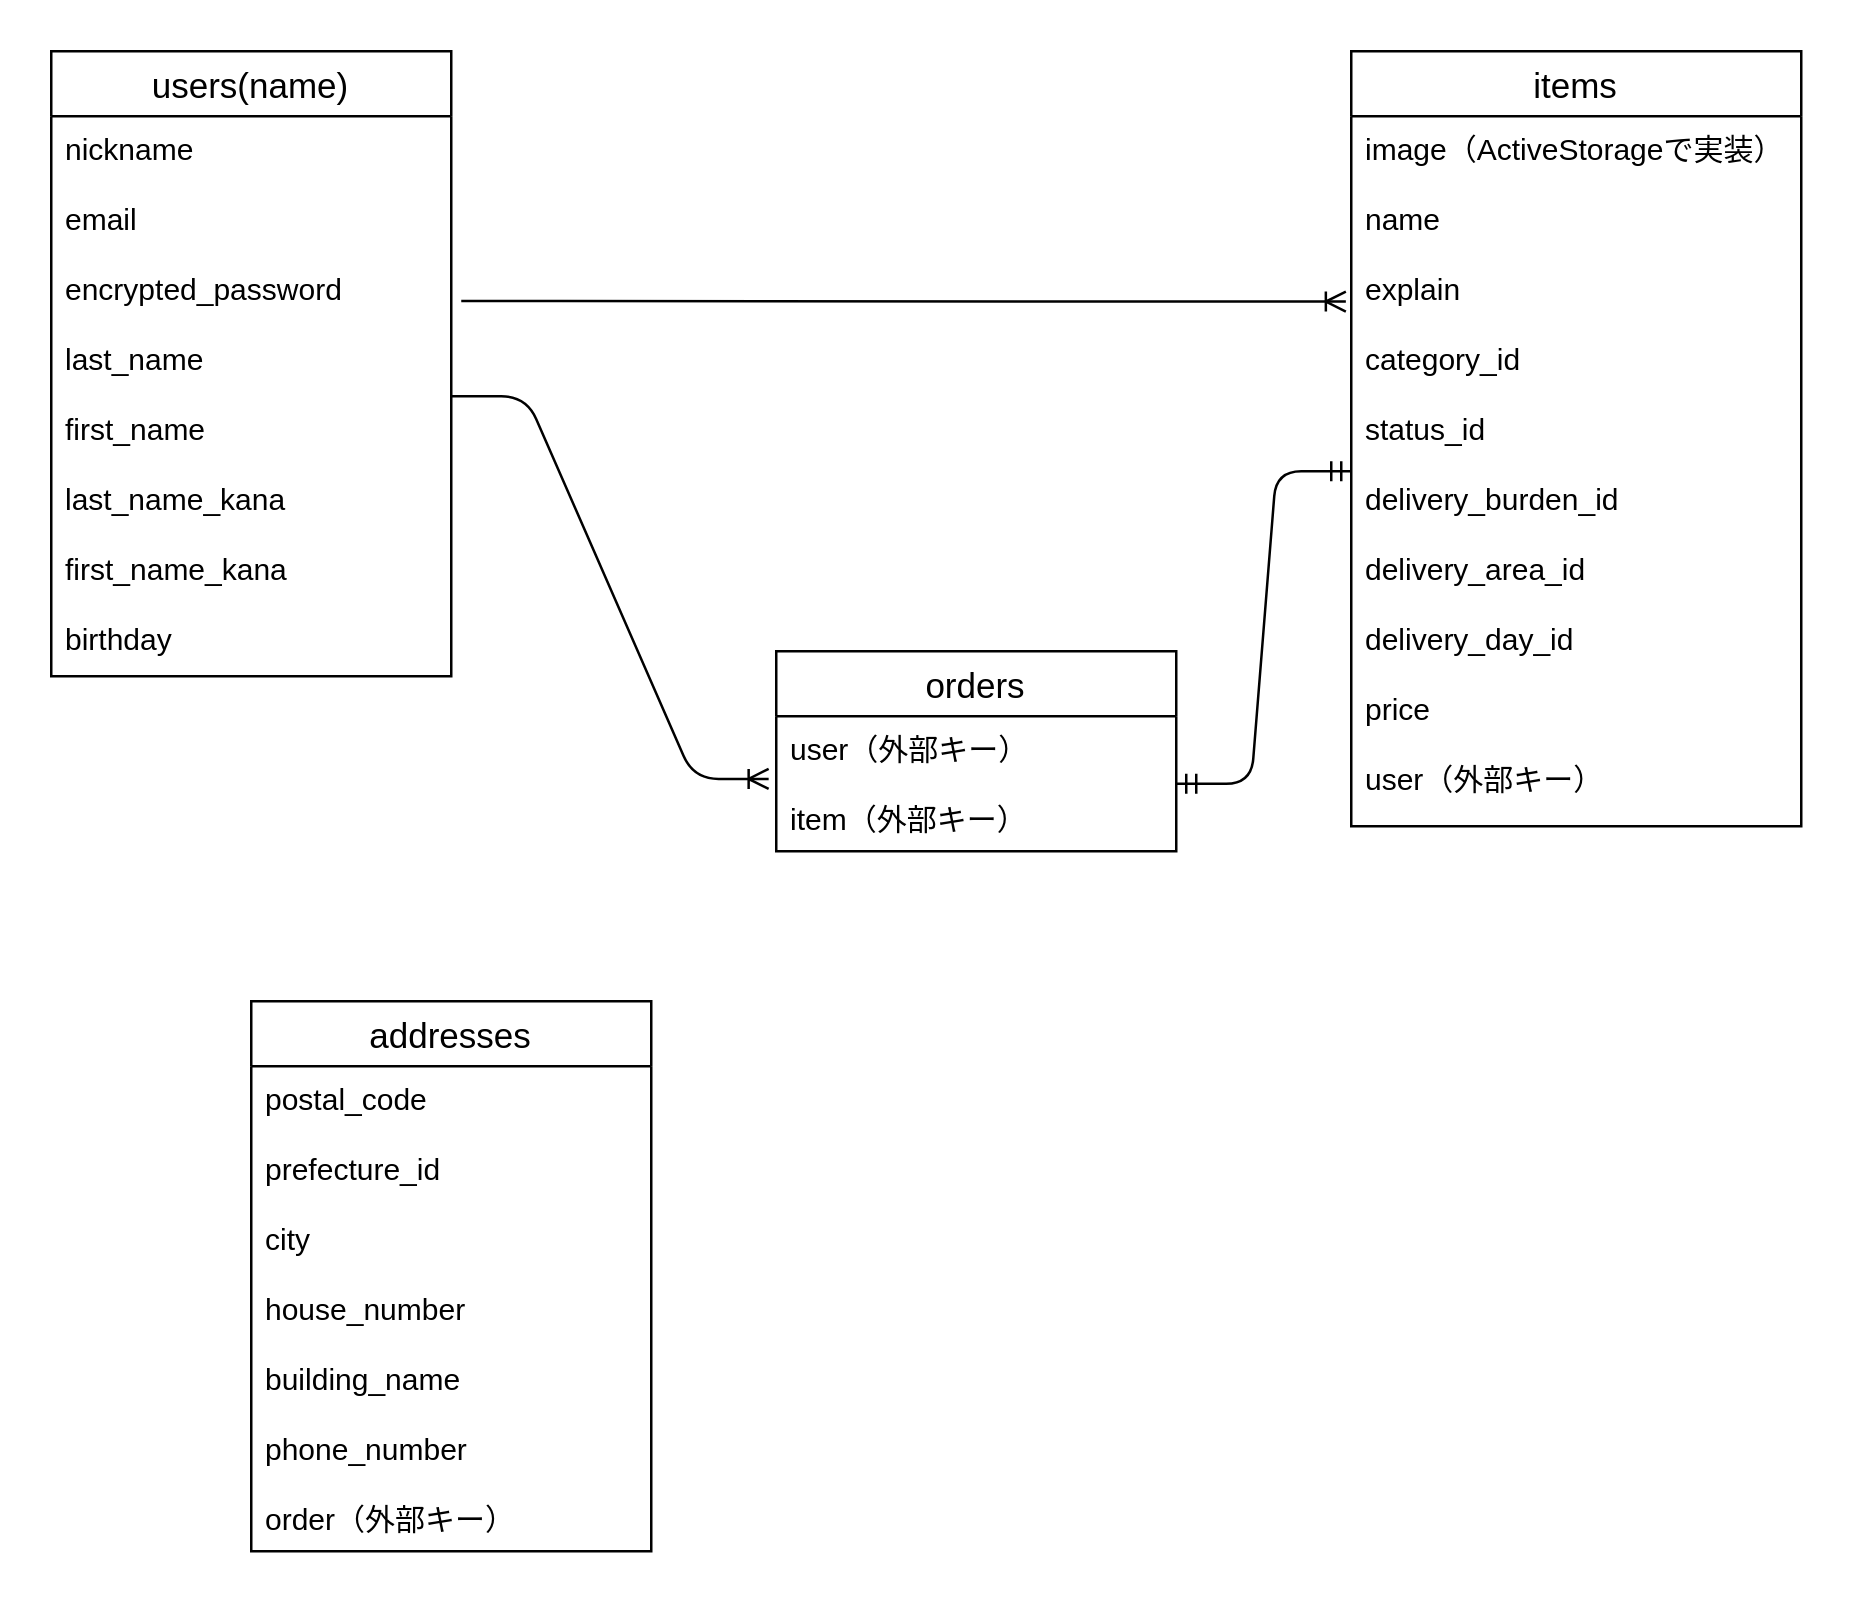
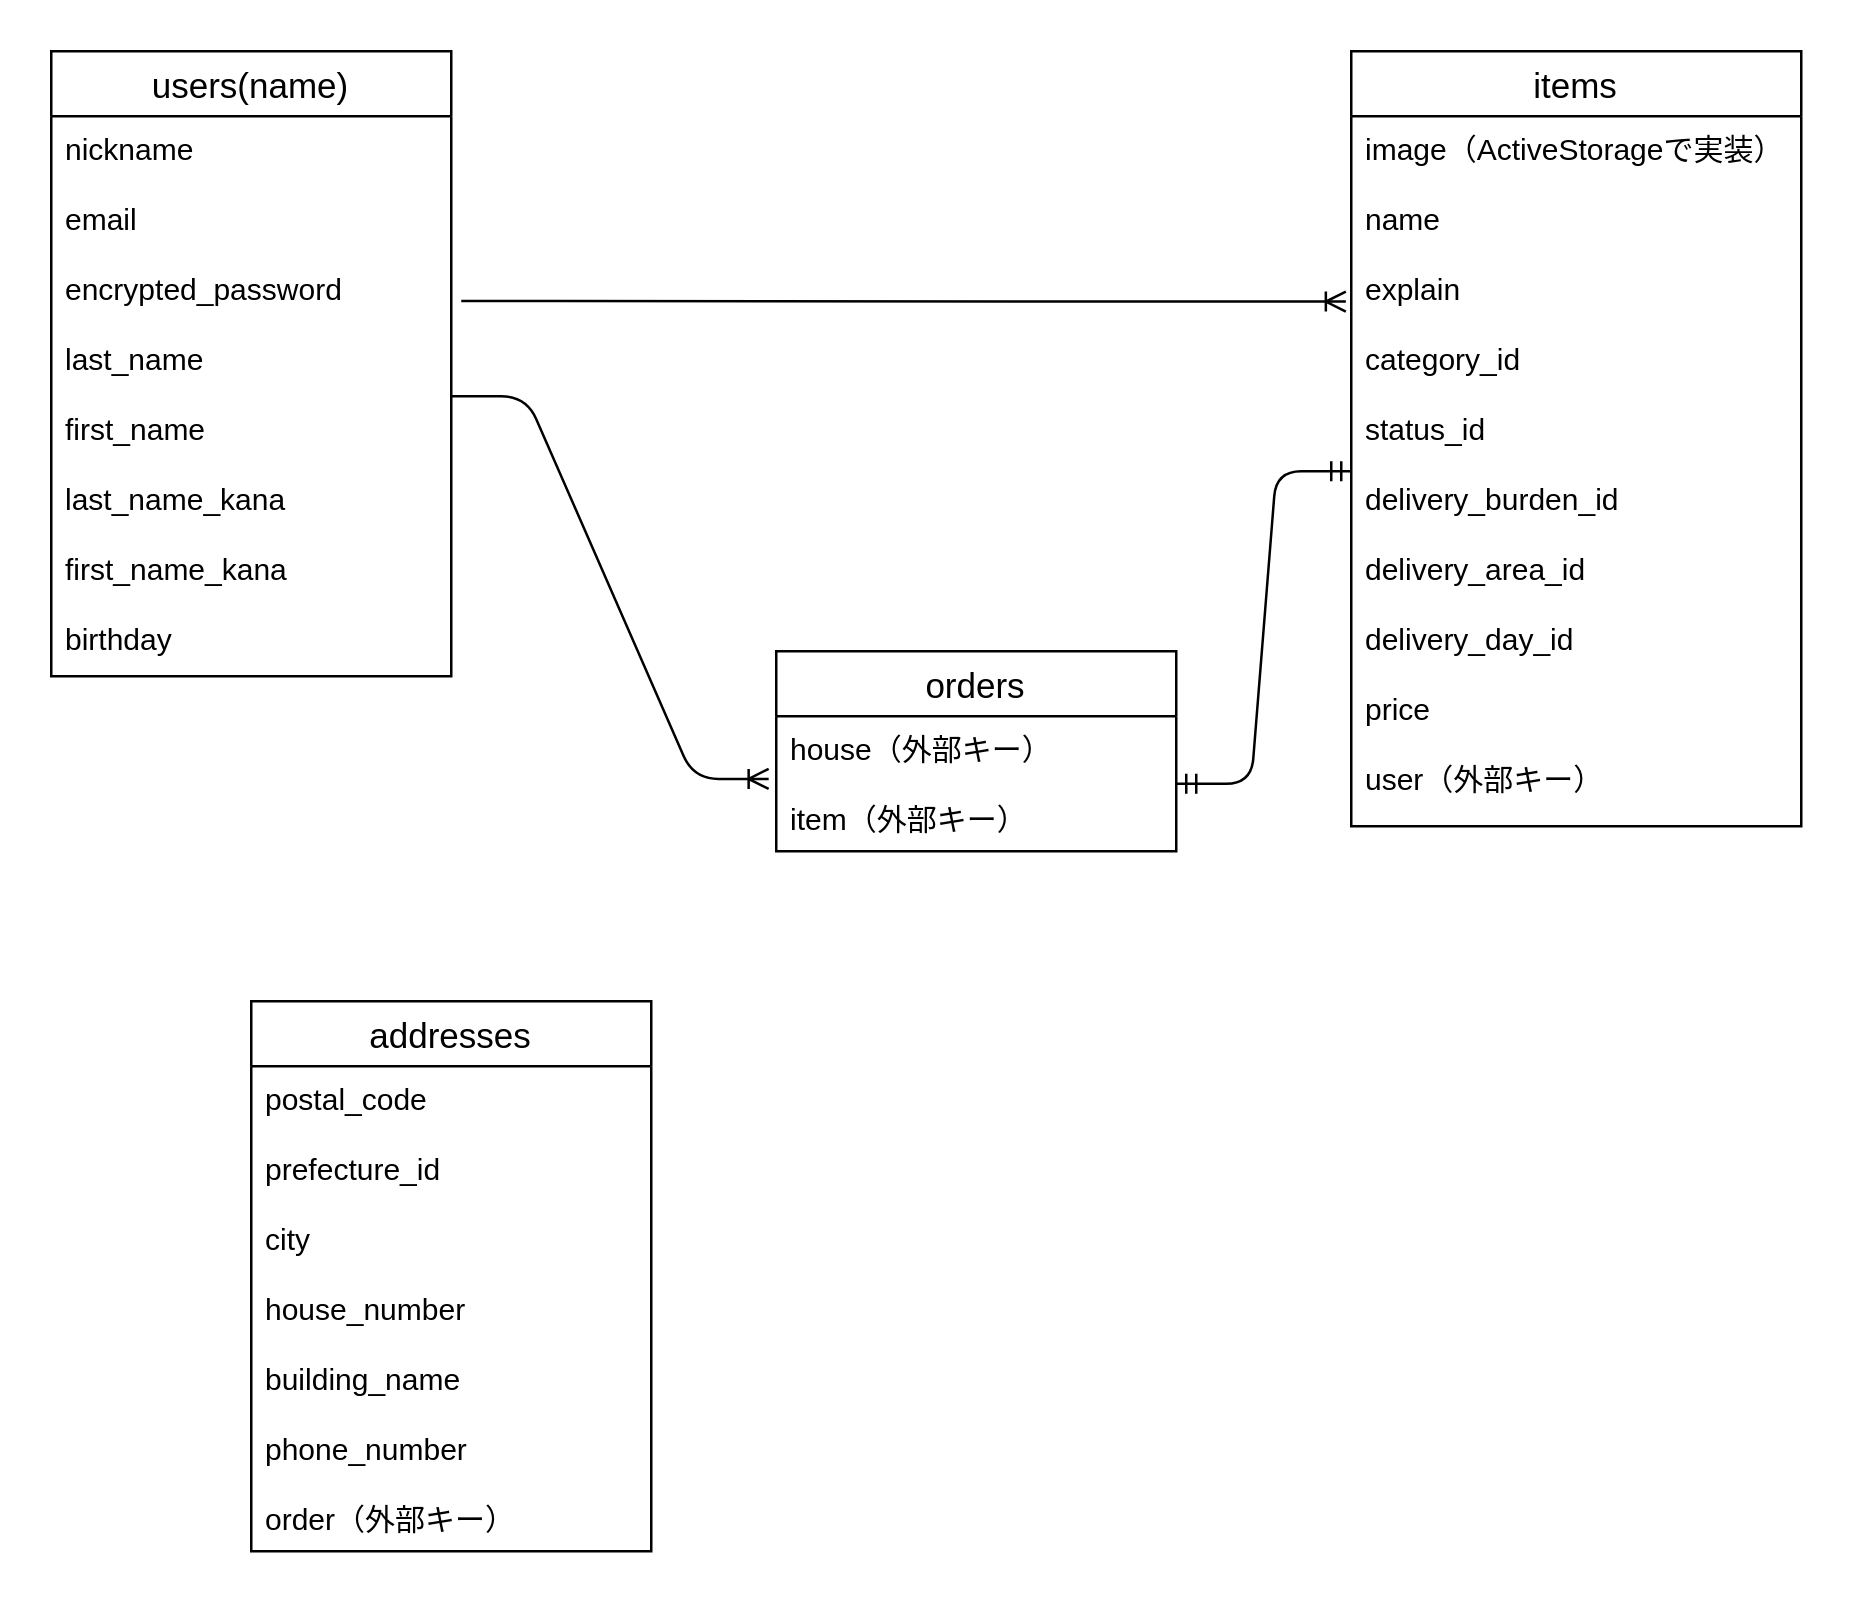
node "user（外部キー） item（外部キー）": label "user（外部キー） item（外部キー）" -> "house（外部キー） item（外部キー）"
